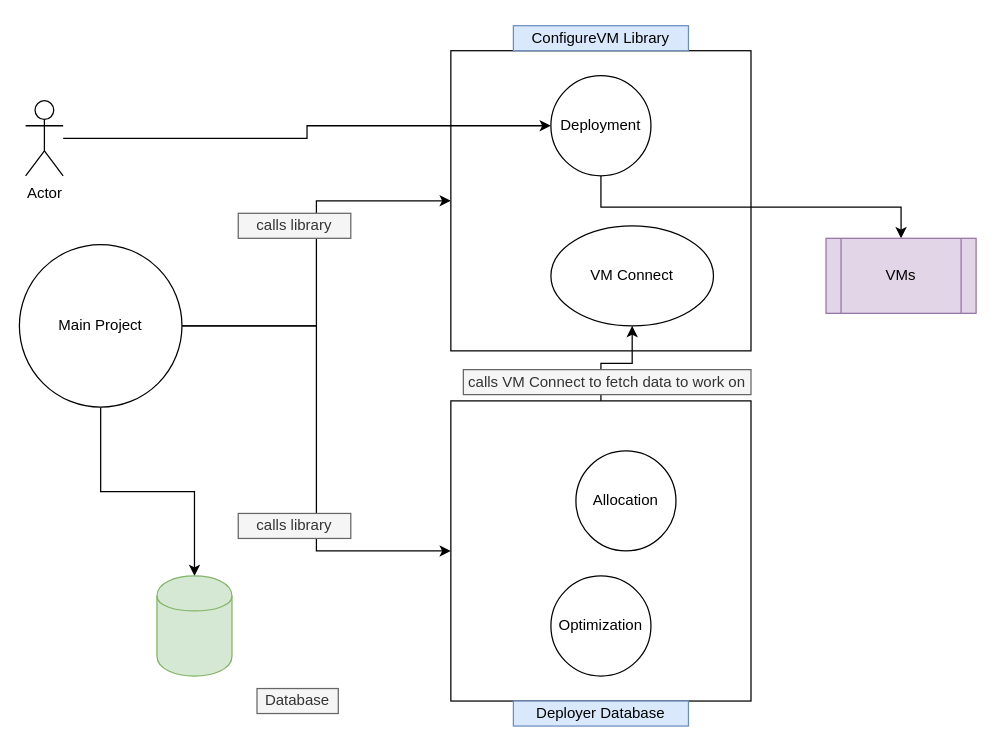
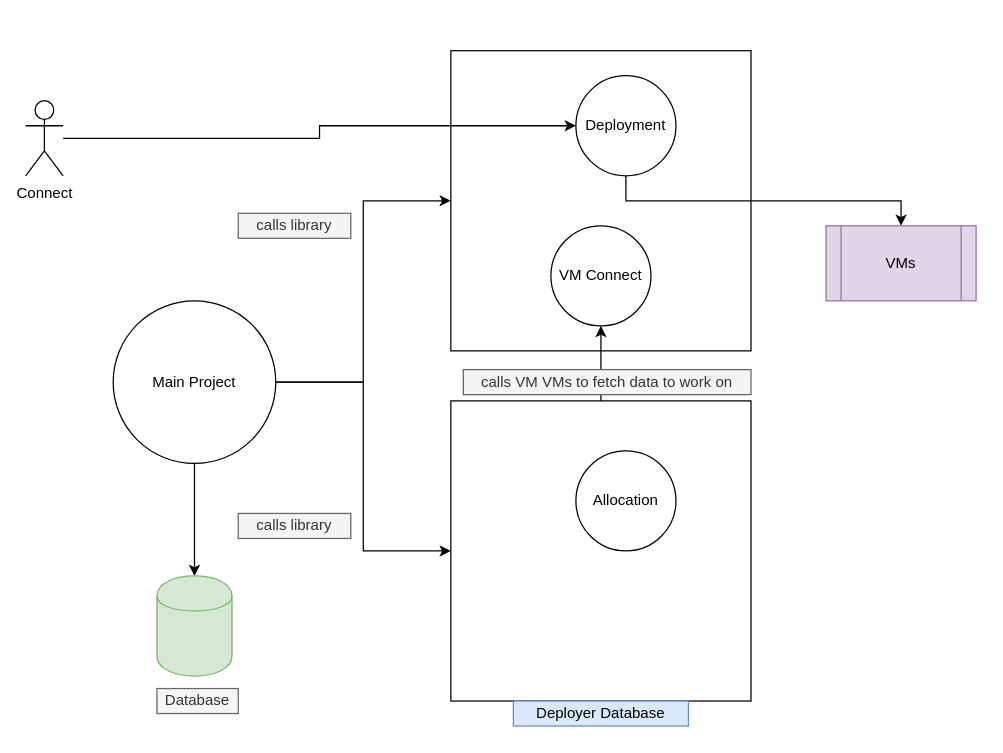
node "ConfigureVM Library": removed
node "Deployment": moved (601, 126) -> (626, 126)
node "Actor": label "Actor" -> "Connect"
node "VM Connect": size 163x100 -> 100x100
node "VMs": moved (901, 276) -> (901, 263)
node "Main Project": moved (101, 326) -> (194, 382)
node "calls VM Connect to fetch data to work on": label "calls VM Connect to fetch data to work on" -> "calls VM VMs to fetch data to work on"
node "Optimization": removed
node "Database": moved (298, 701) -> (198, 701)
